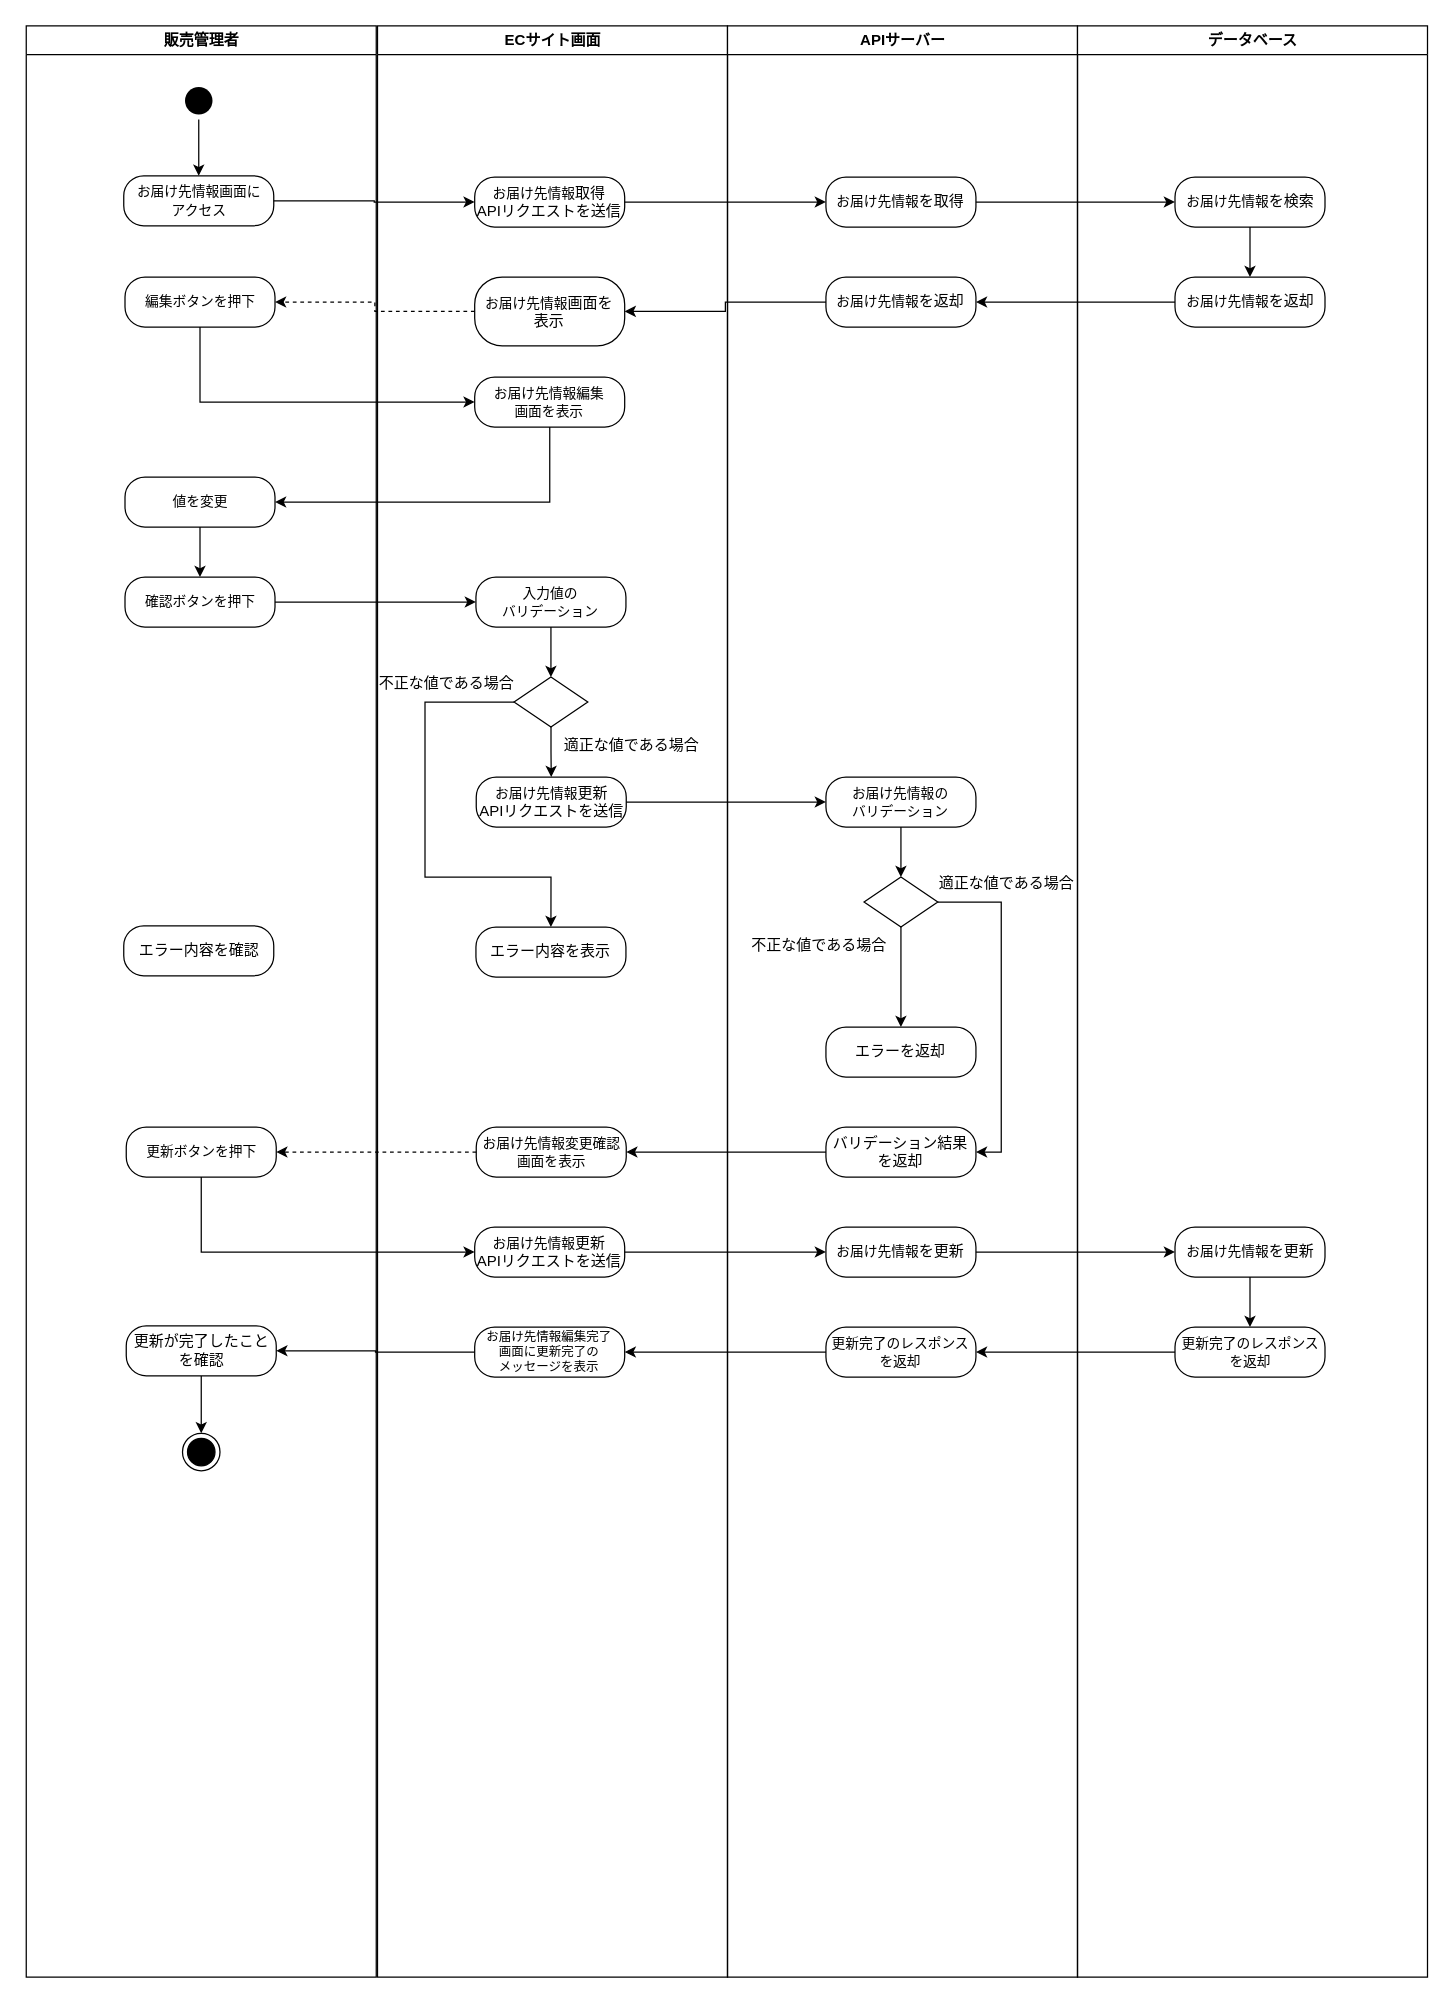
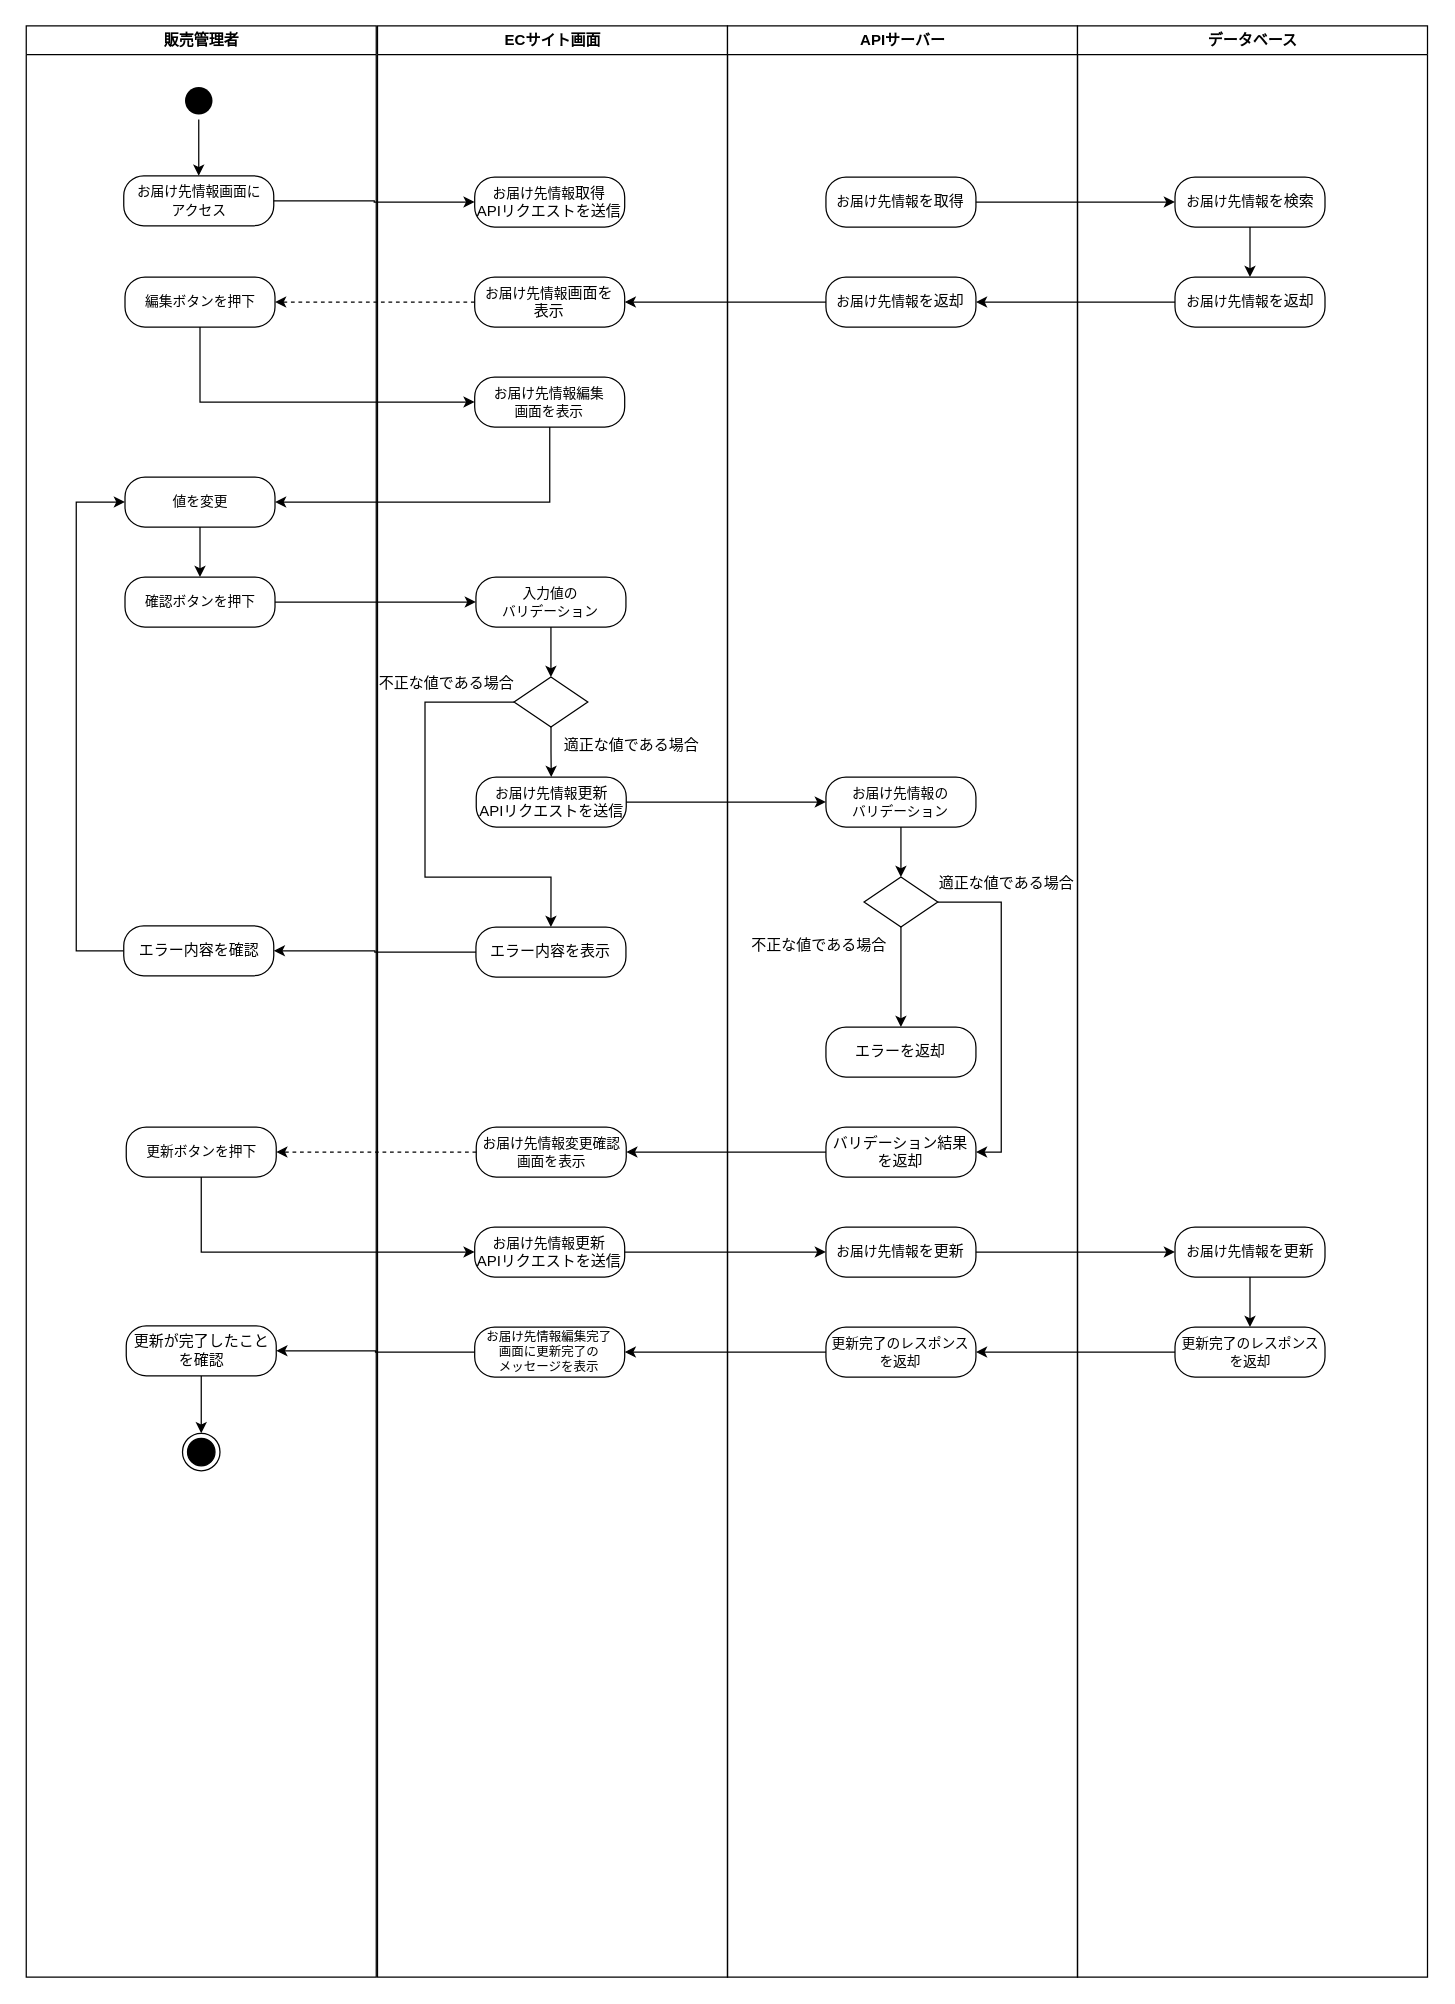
edge "お届け先情報取得 APIリクエストを送信" -> "お届け先情報を取得": removed
node "お届け先情報画面を 表示": size 150x69 -> 150x50
edge "エラー内容を確認" -> "値を変更": added
edge "エラー内容を表示" -> "エラー内容を確認": added
